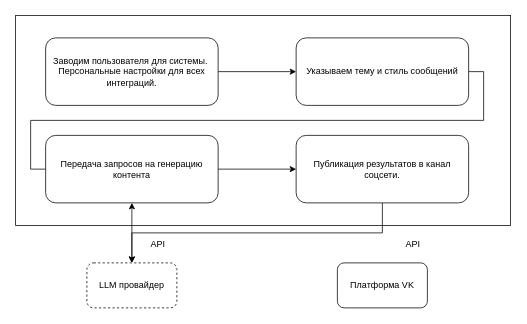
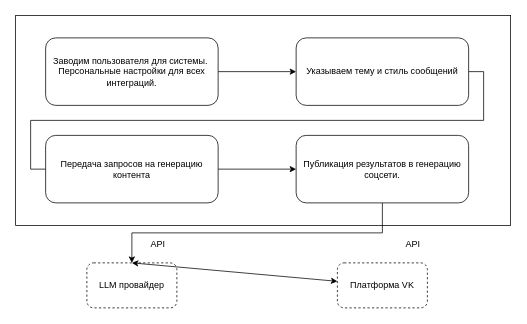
node "Публикация результатов в канал соцсети.": label "Публикация результатов в канал соцсети." -> "Публикация результатов в генерацию соцсети."
edge "Передача запросов на генерацию контента" -- "LLM провайдер": now "Платформа VK" -- "LLM провайдер"
node "Платформа VK": style solid -> dashed
